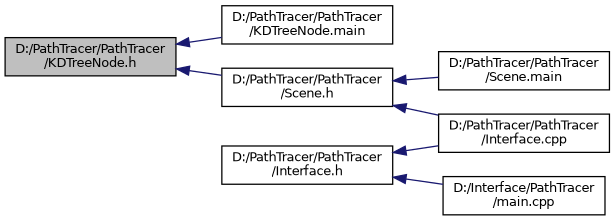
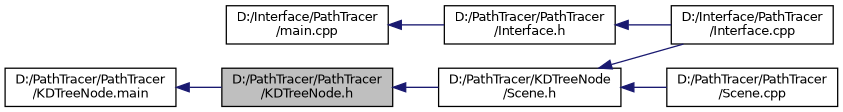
edge "D:/PathTracer/PathTracer /KDTreeNode.main" -> "D:/PathTracer/PathTracer /KDTreeNode.h": reversed
node "D:/PathTracer/PathTracer /Scene.main": label "D:/PathTracer/PathTracer /Scene.main" -> "D:/PathTracer/PathTracer /Scene.cpp"
node "D:/PathTracer/PathTracer /Scene.h": label "D:/PathTracer/PathTracer /Scene.h" -> "D:/PathTracer/KDTreeNode /Scene.h"
node "D:/PathTracer/PathTracer /Interface.cpp": label "D:/PathTracer/PathTracer /Interface.cpp" -> "D:/Interface/PathTracer /Interface.cpp"
edge "D:/Interface/PathTracer /main.cpp" -> "D:/PathTracer/PathTracer /Interface.h": reversed
